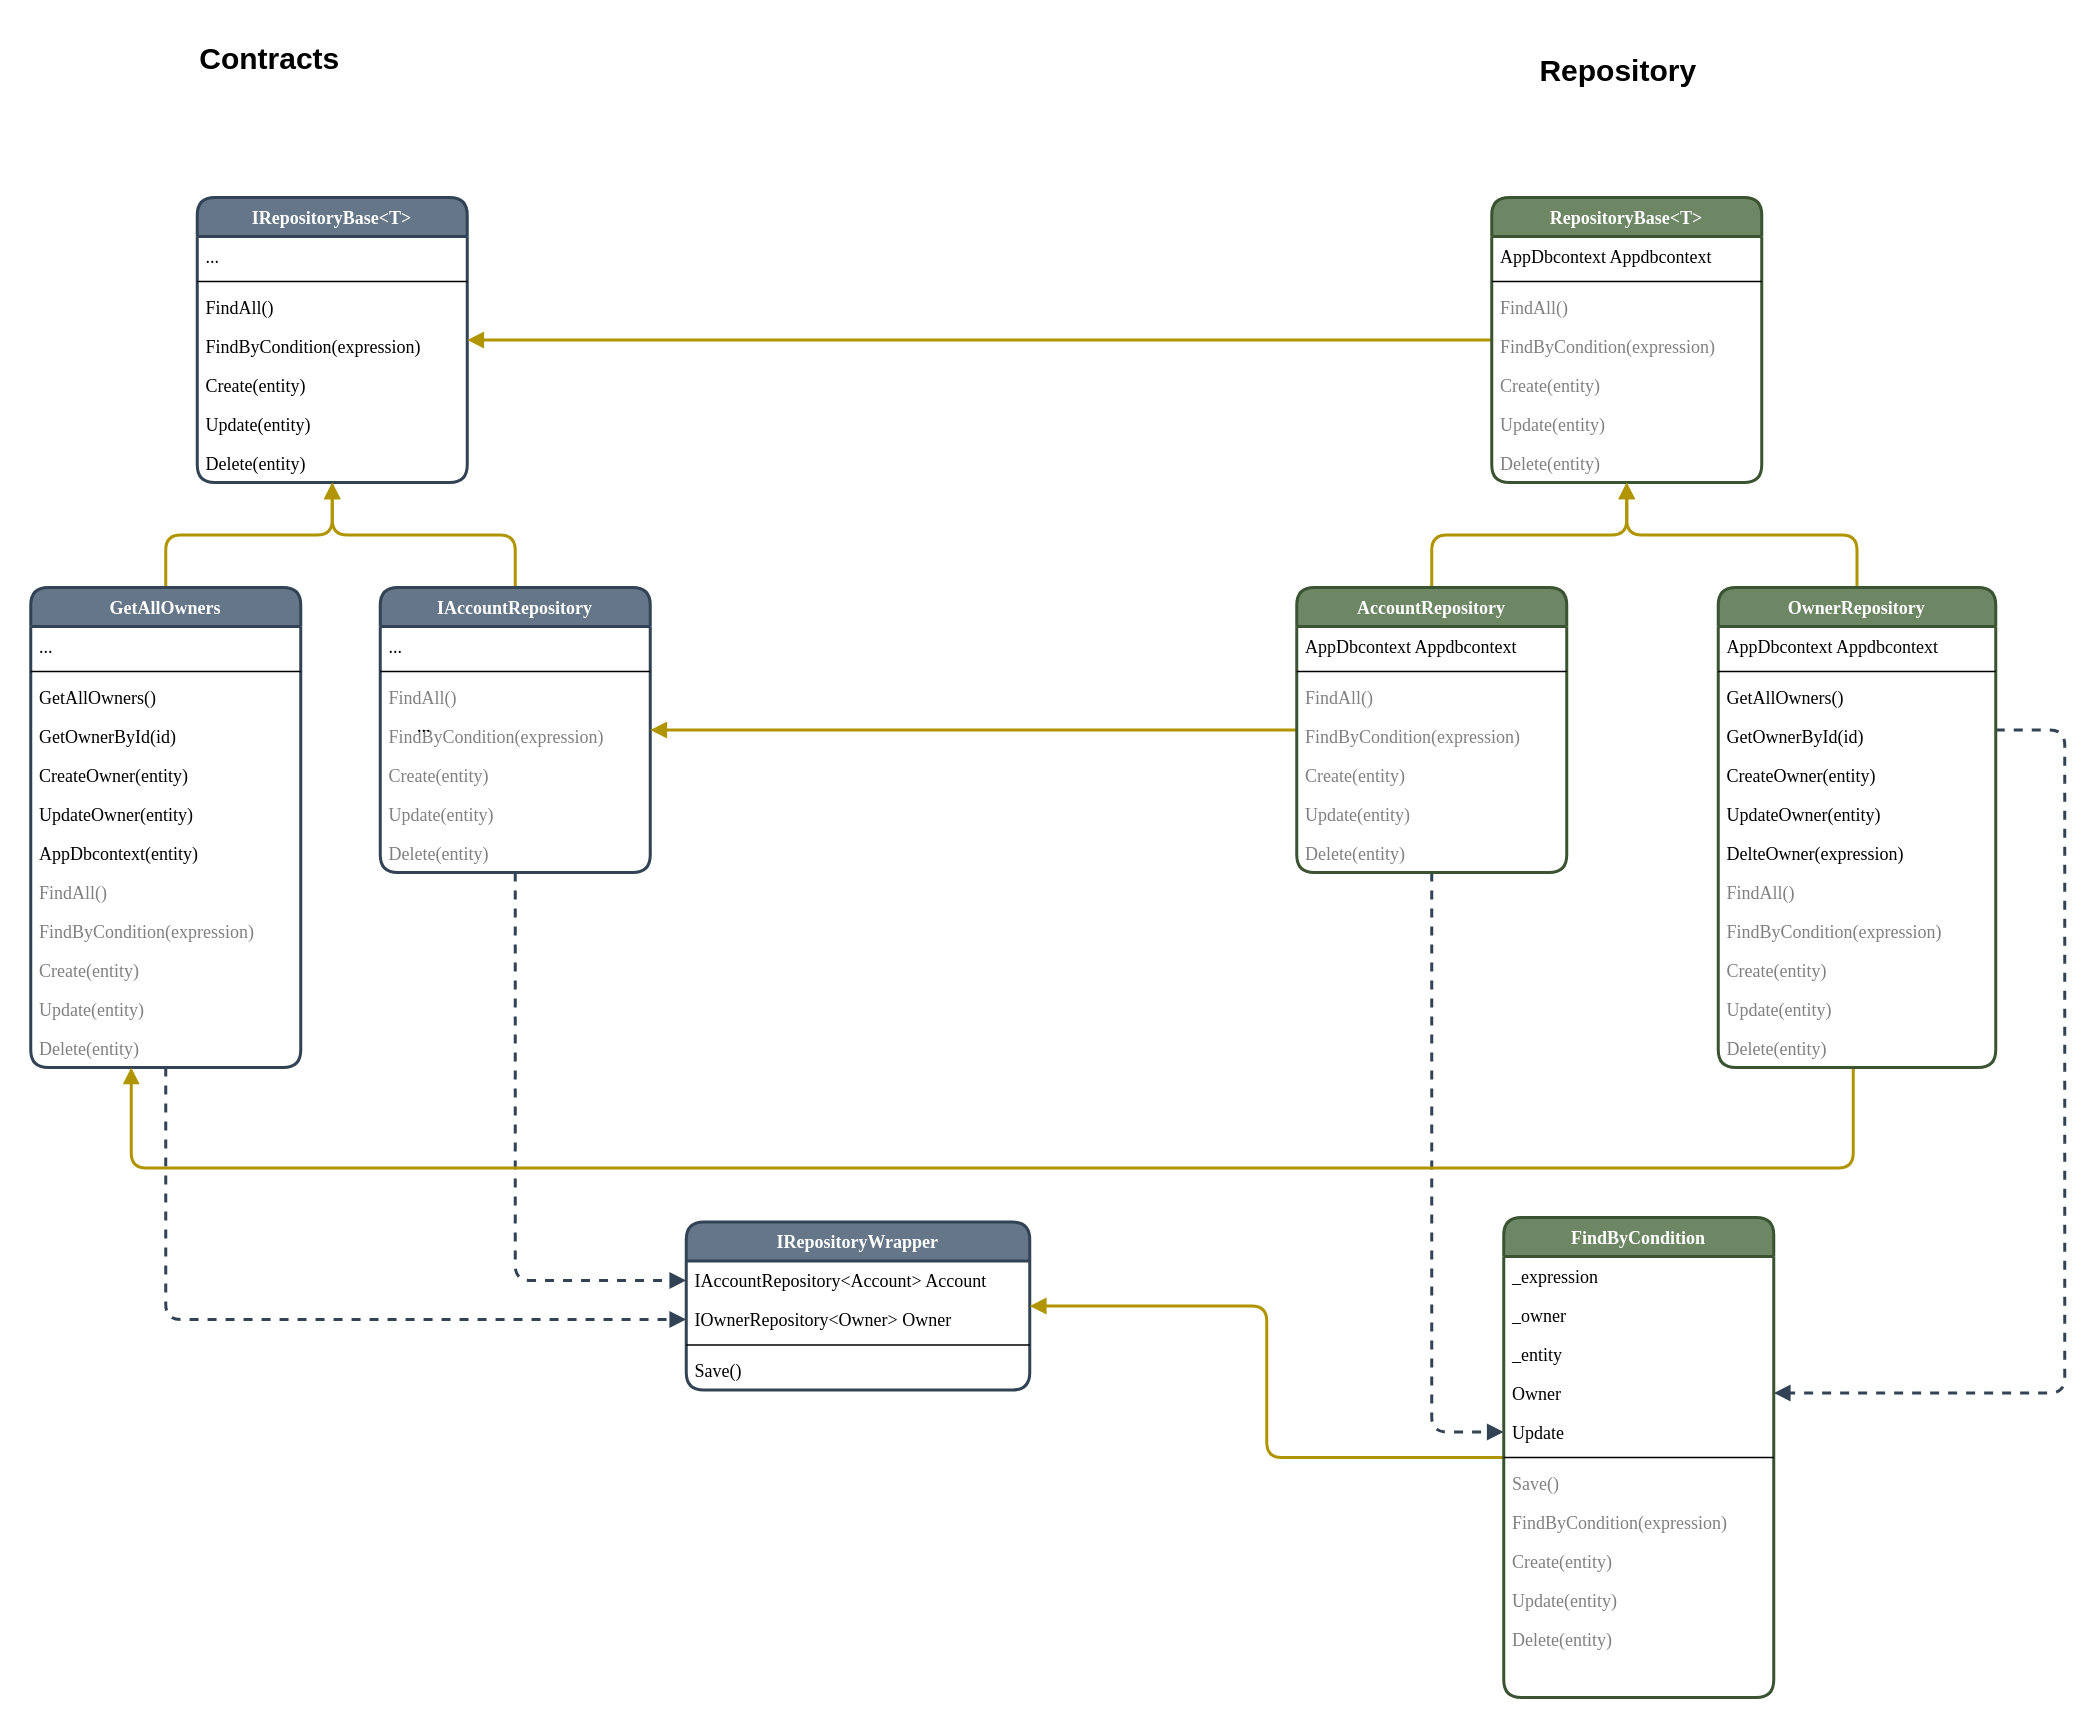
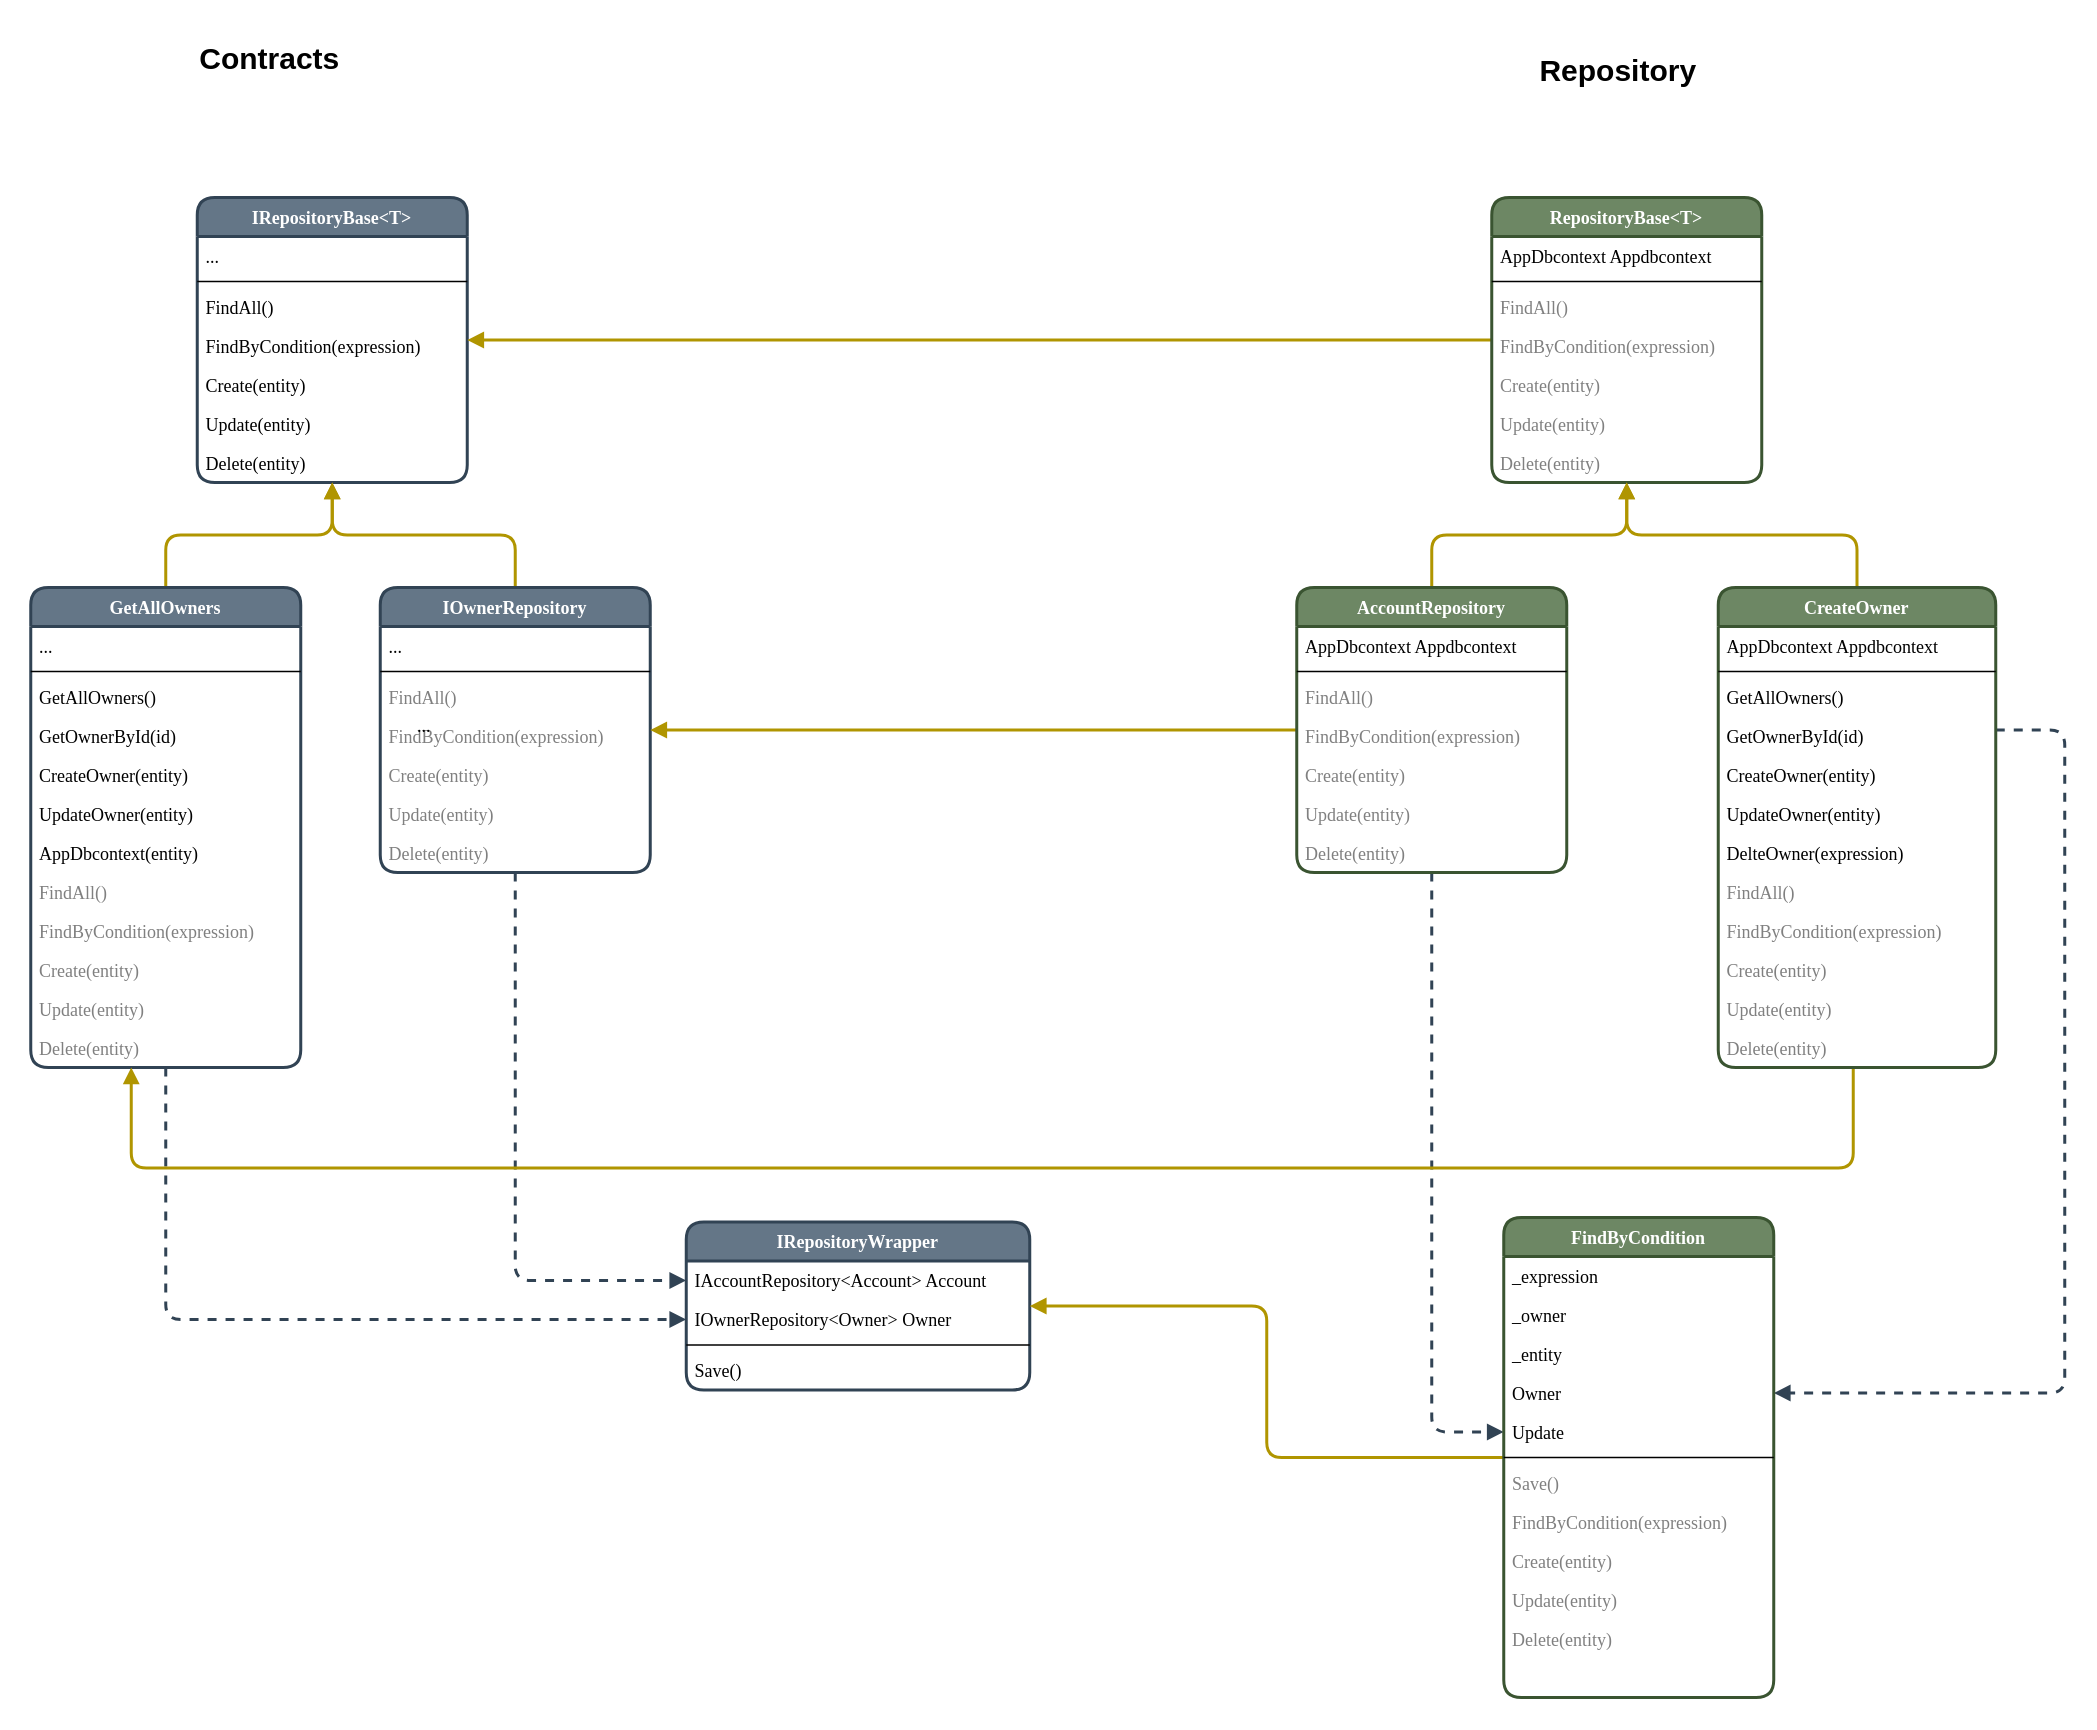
node "IAccountRepository": label "IAccountRepository" -> "IOwnerRepository"
node "OwnerRepository": label "OwnerRepository" -> "CreateOwner"
